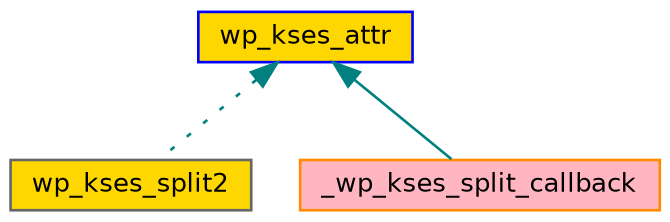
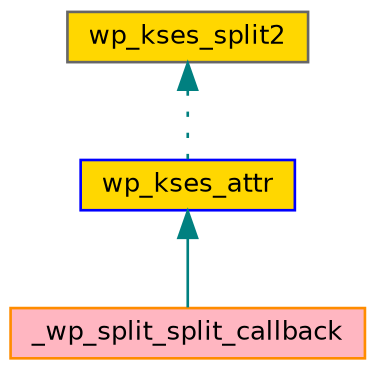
edge "wp_kses_split2" -> "wp_kses_attr": reversed
node "_wp_kses_split_callback": label "_wp_kses_split_callback" -> "_wp_split_split_callback"
